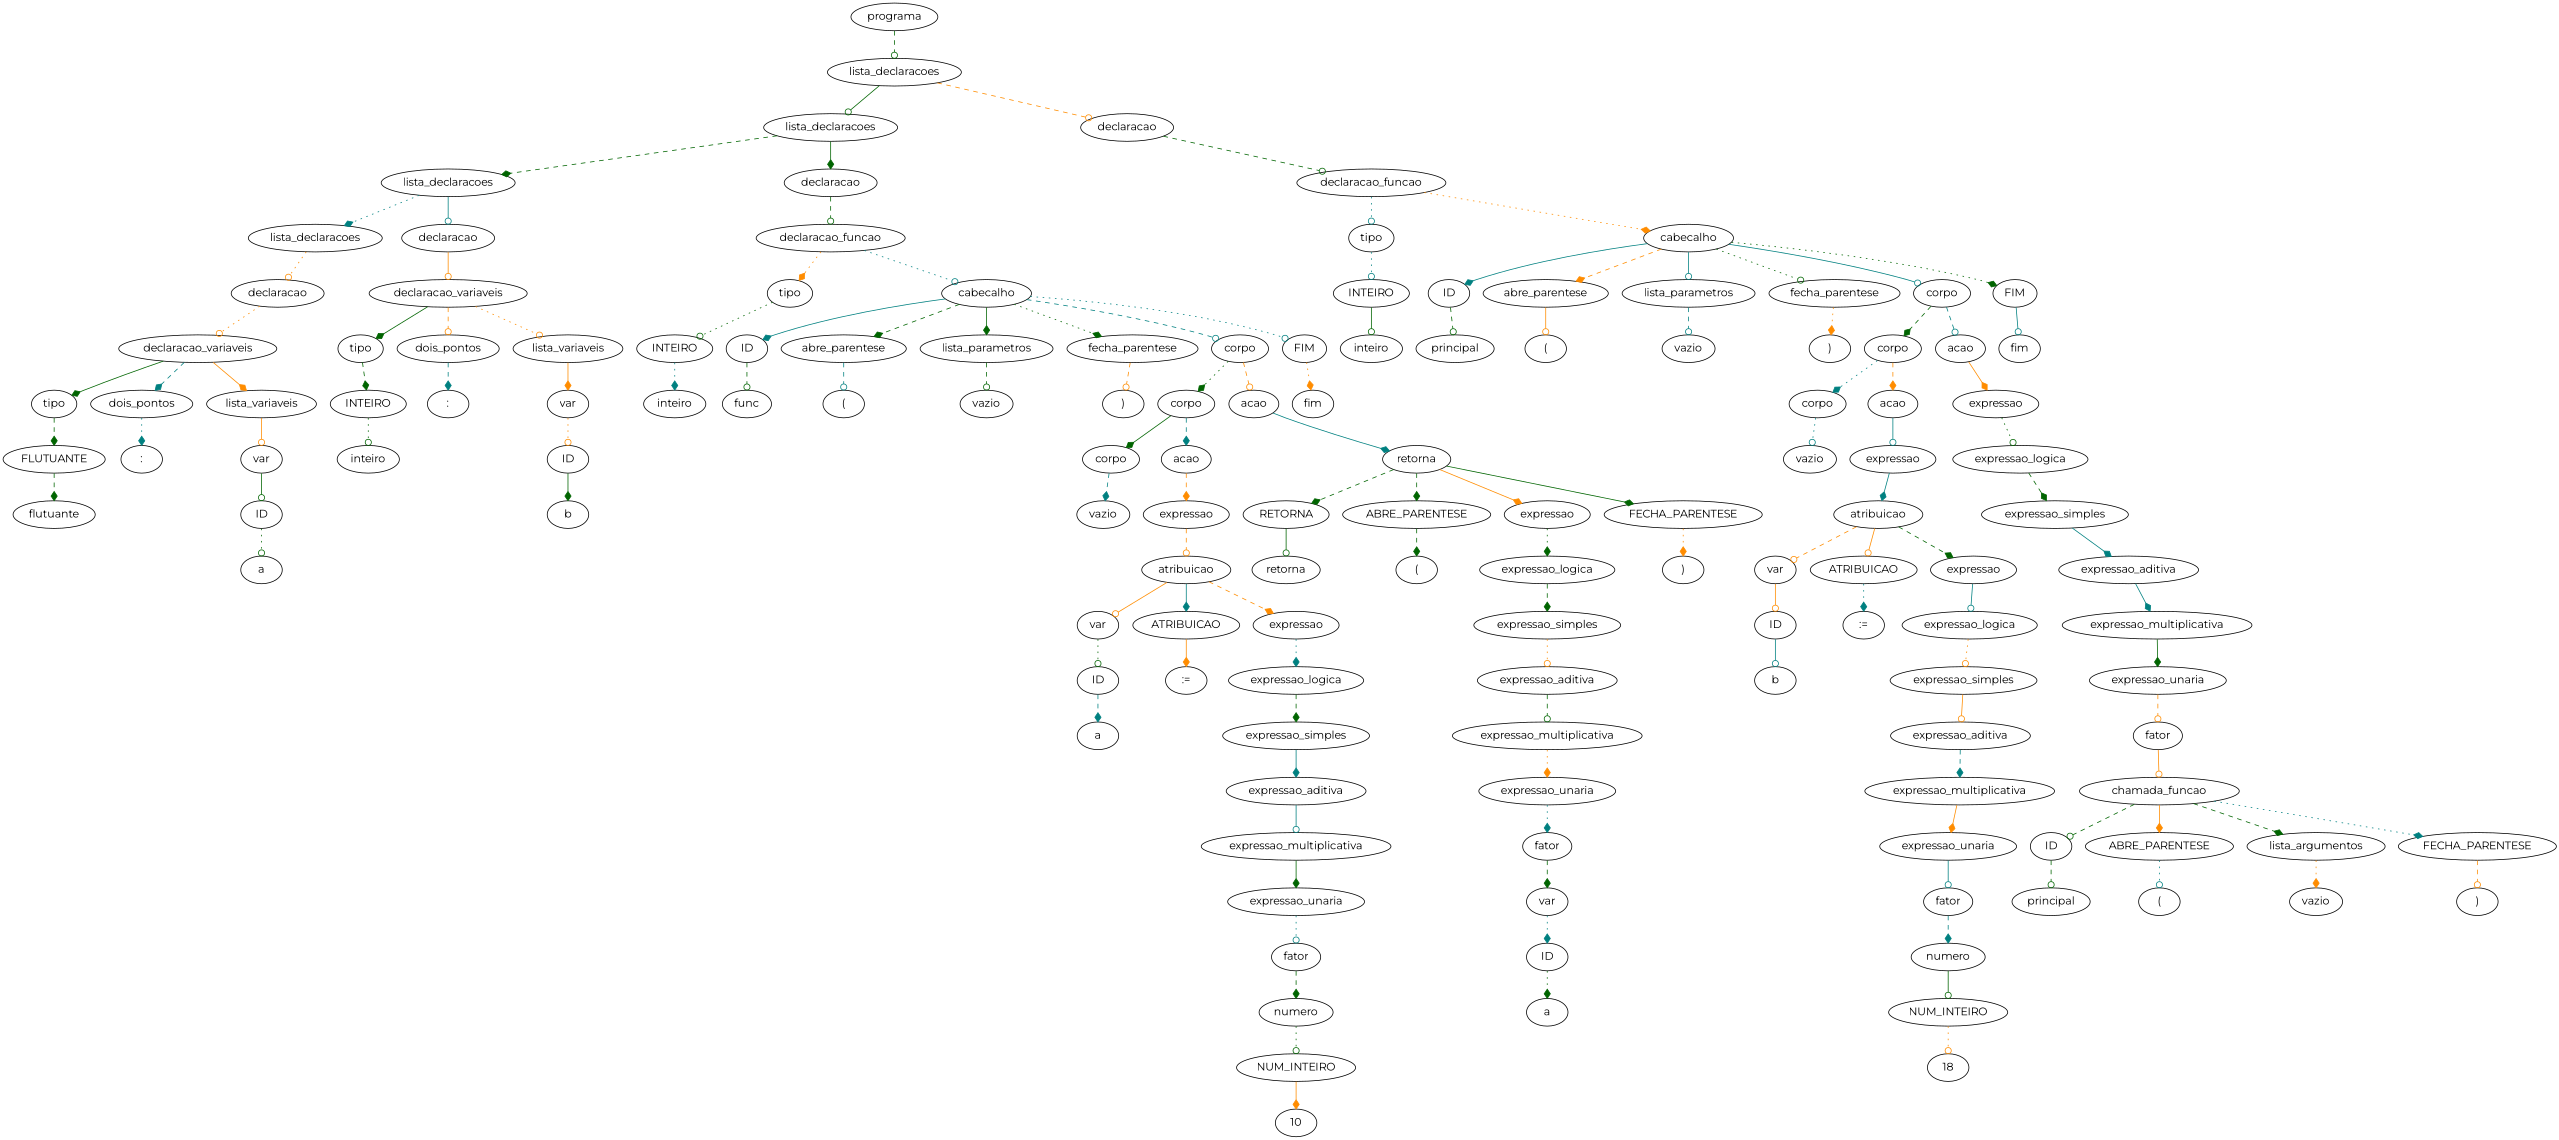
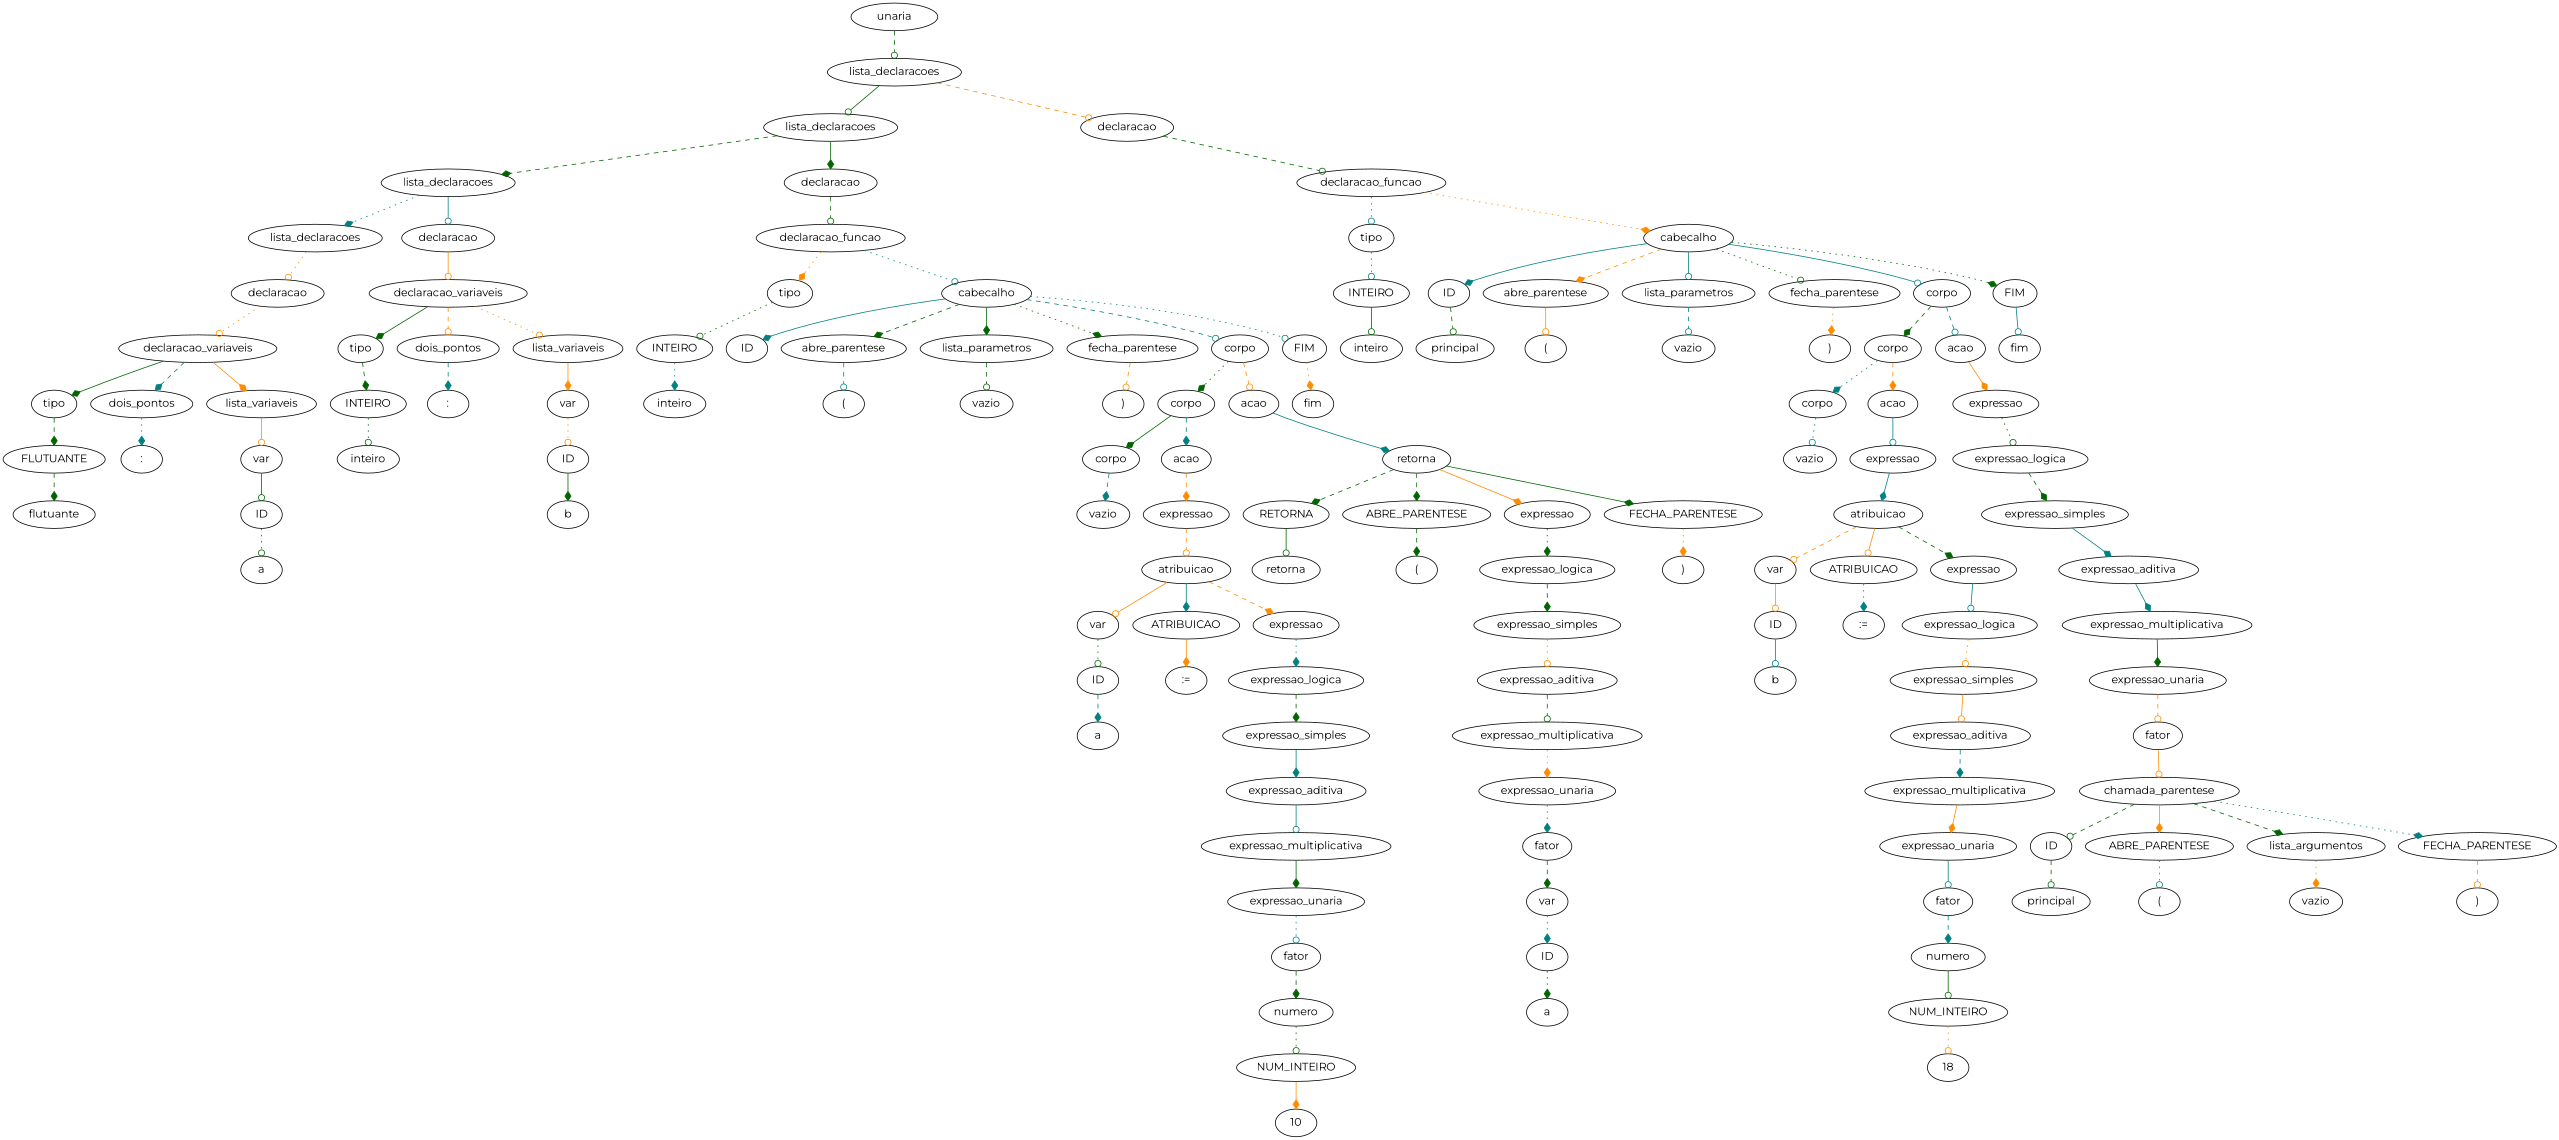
node "programa": label "programa" -> "unaria"
node "func": removed
node "chamada_funcao": label "chamada_funcao" -> "chamada_parentese"
